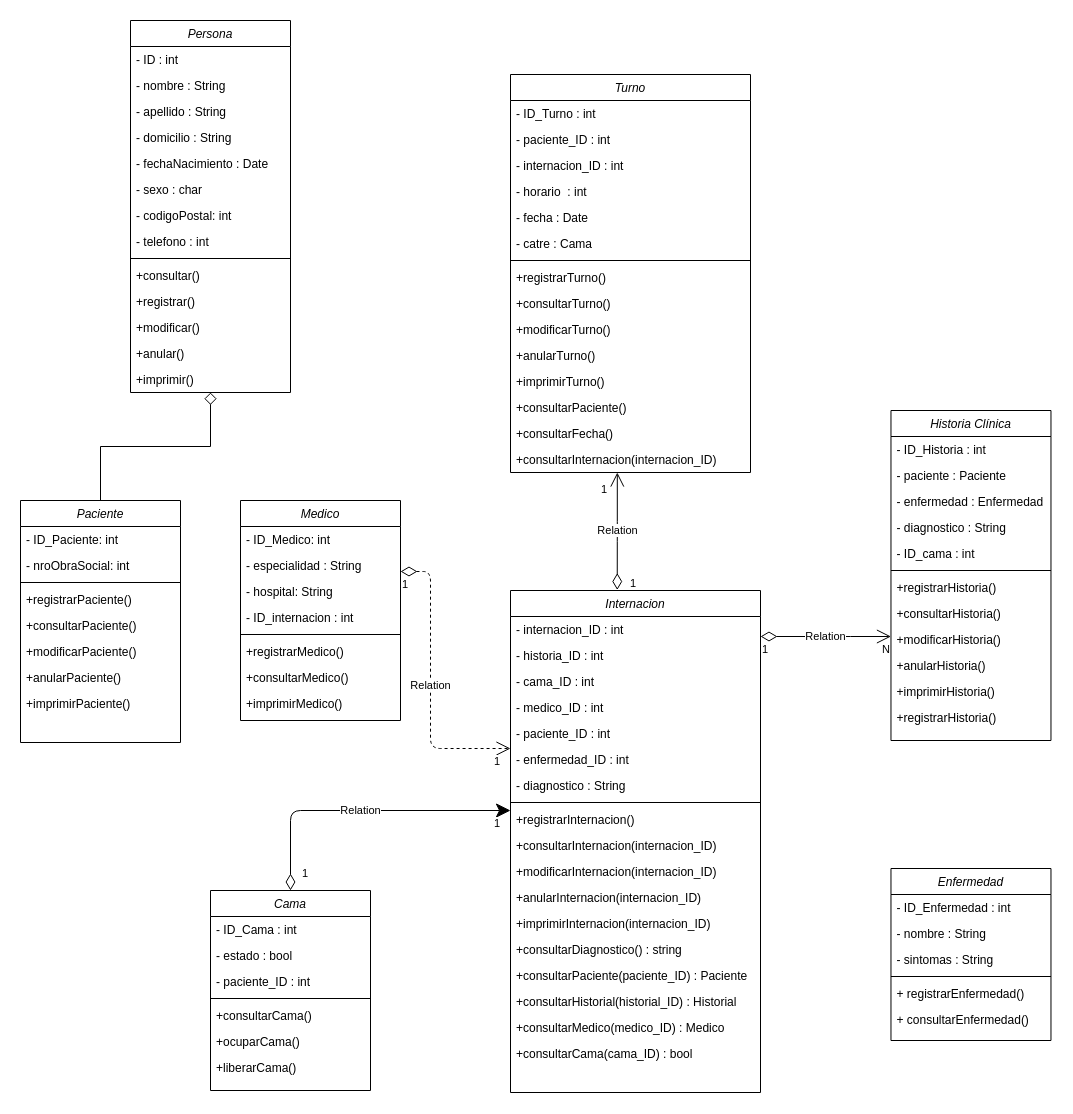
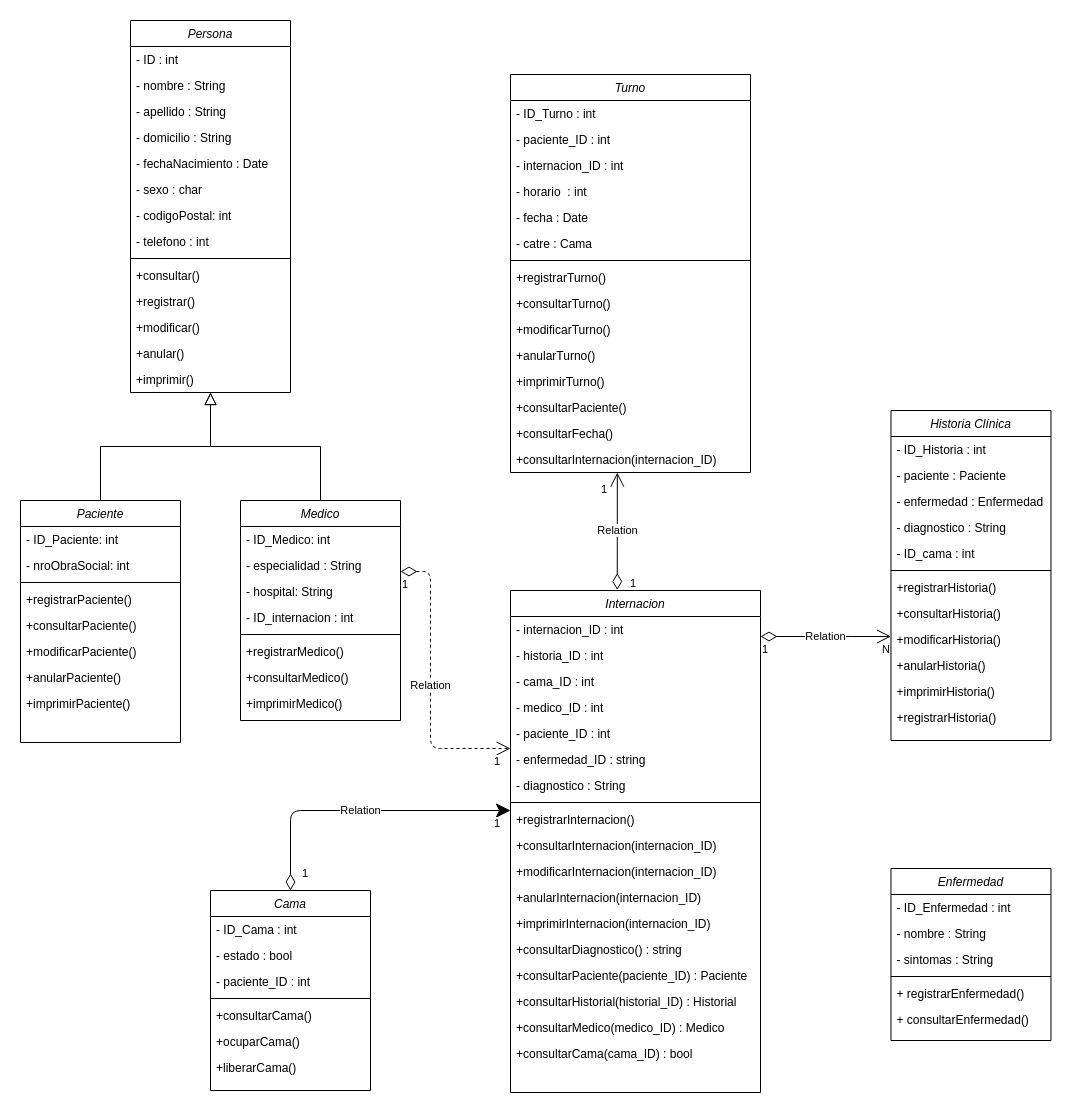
edge "Paciente" -> "Persona": arrowhead diamond -> block
edge "Medico" -> "Persona": added
node "- enfermedad_ID : int": label "- enfermedad_ID : int" -> "- enfermedad_ID : string"
